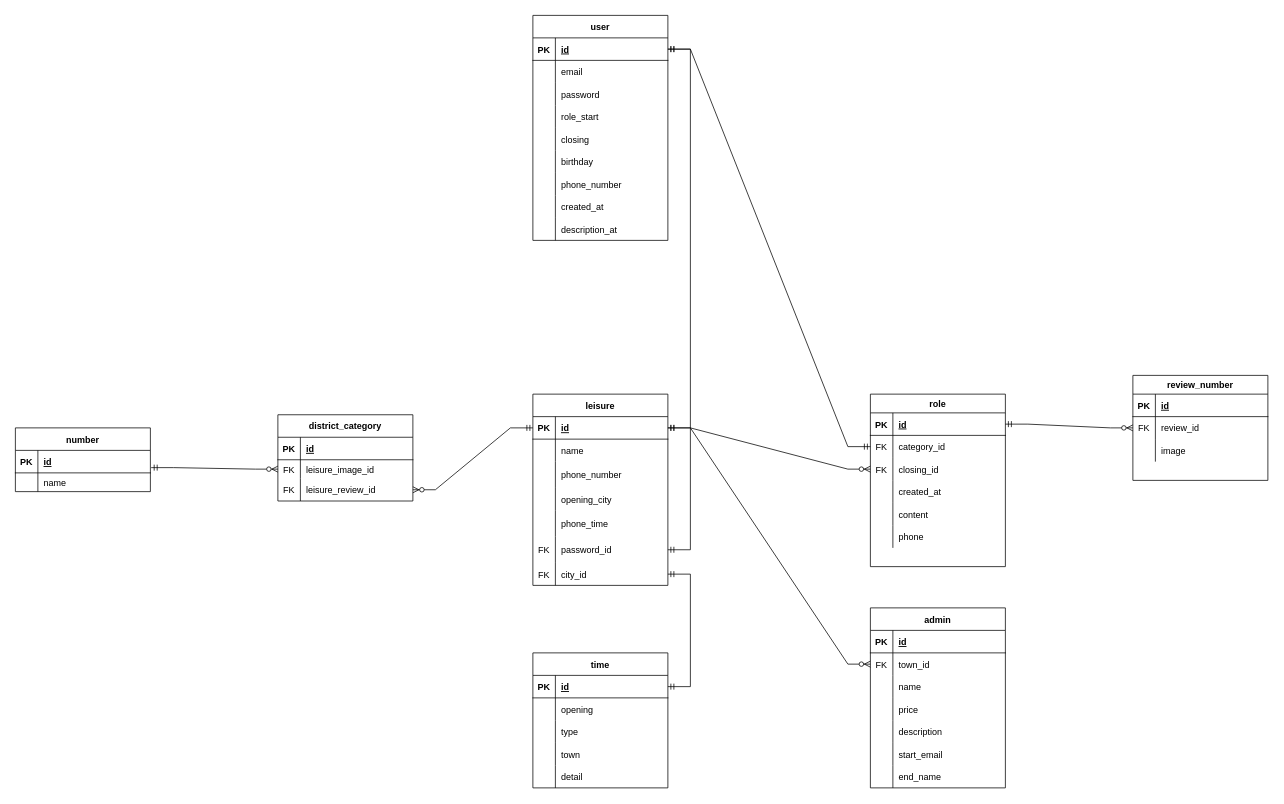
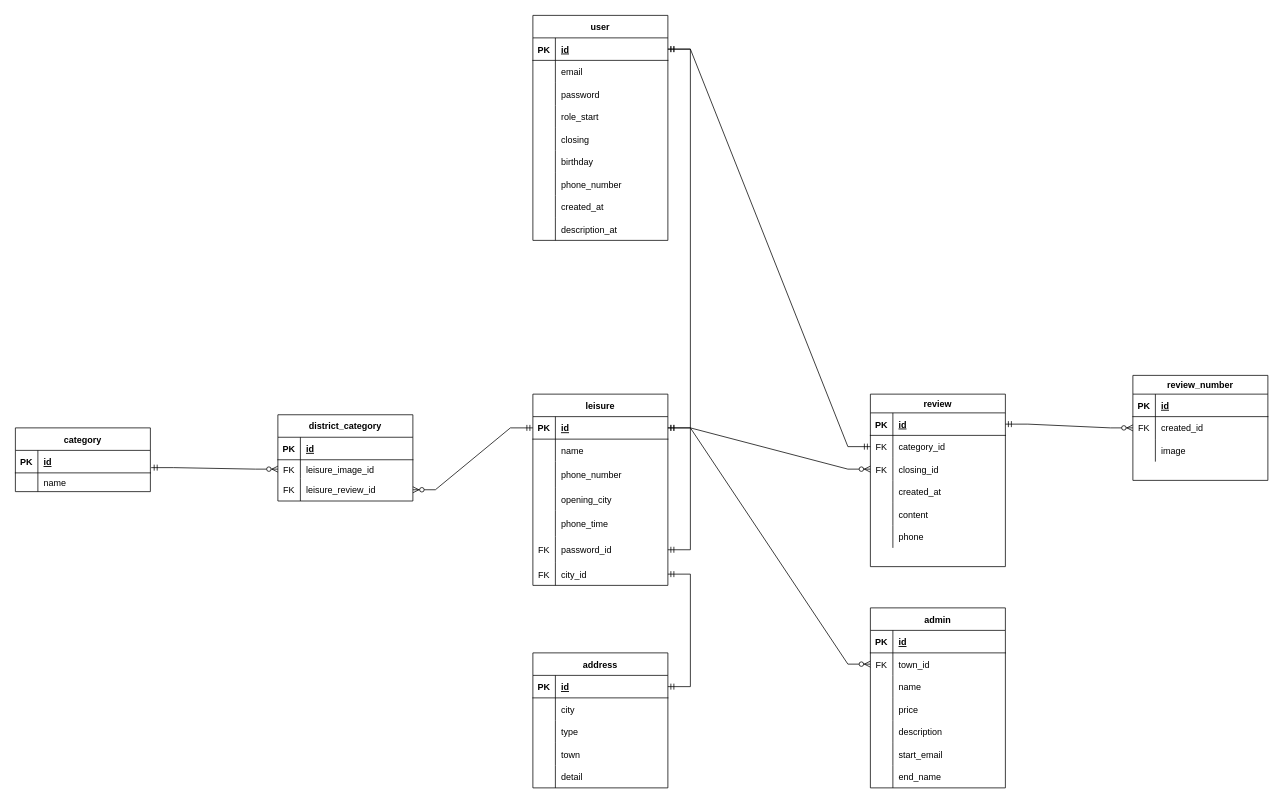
node "role": label "role" -> "review"
node "review_id": label "review_id" -> "created_id"
node "number": label "number" -> "category"
node "time": label "time" -> "address"
node "opening": label "opening" -> "city"
